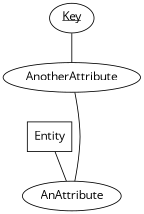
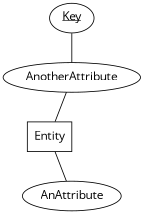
edge "AnotherAttribute" -- "AnAttribute": now "AnotherAttribute" -- "Entity"
